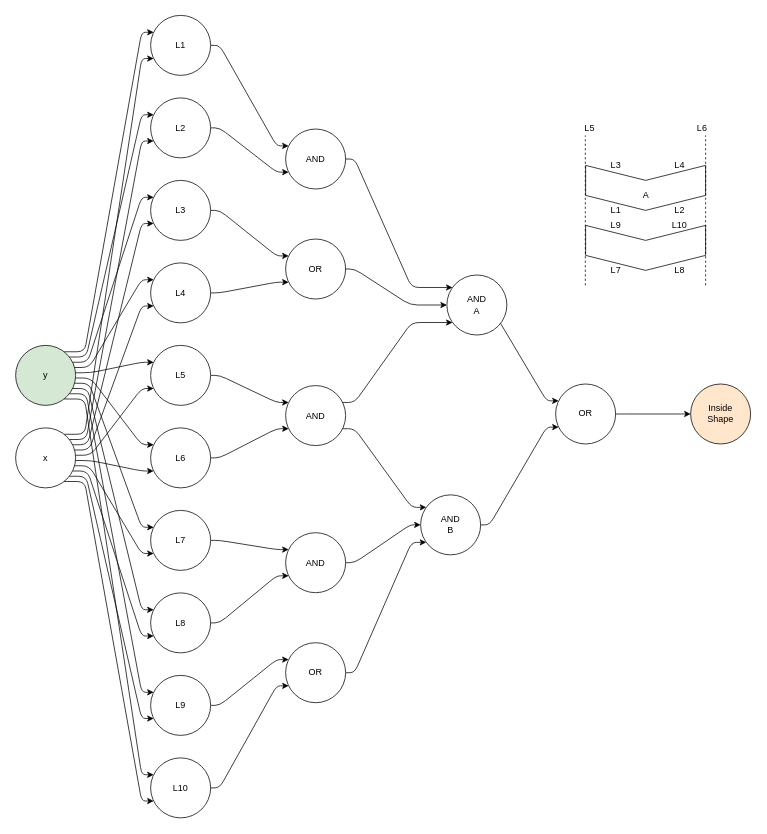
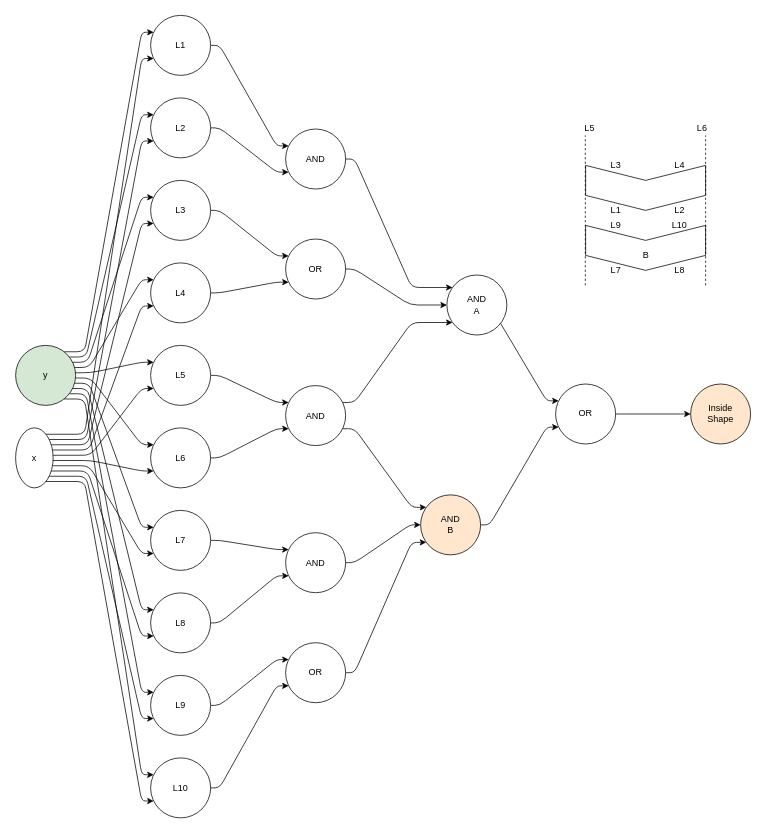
node "A": removed
node "B": added
node "x": size 60x60 -> 38x60
node "AND B": fillcolor #ffffff -> #ffe6cc
